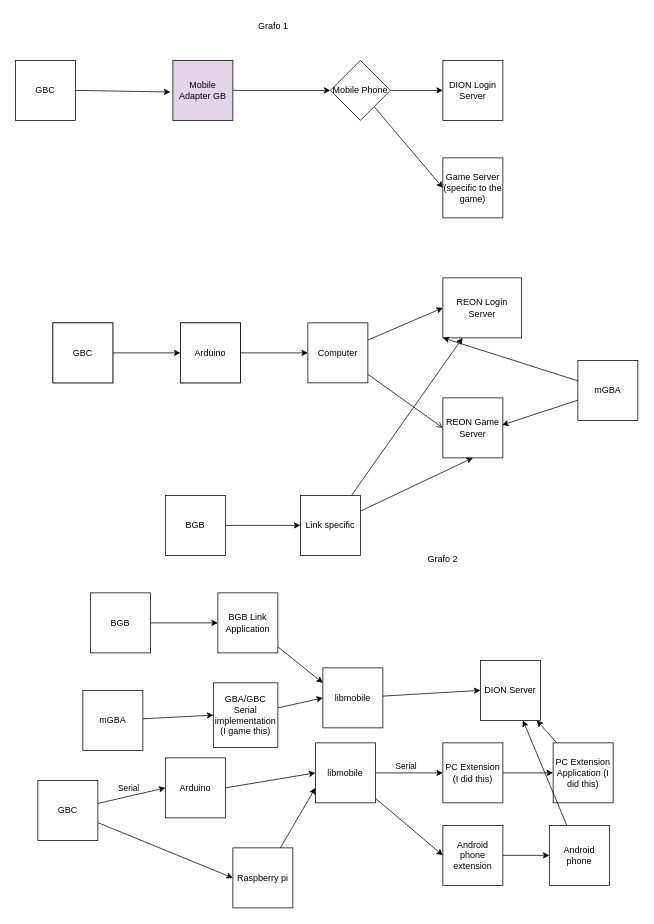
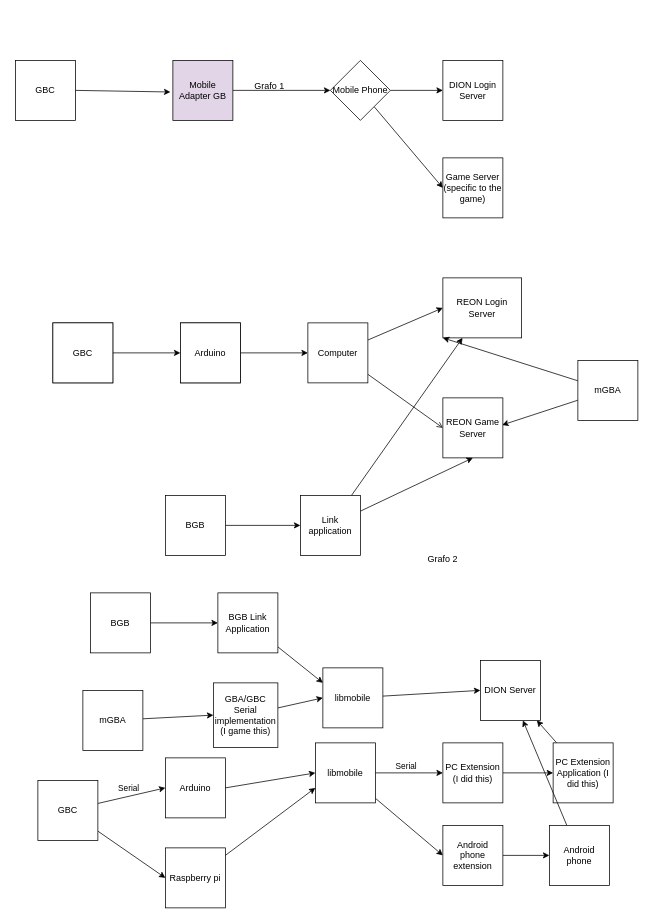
node "Grafo 1": moved (273, 27) -> (270, 87)
node "Link specific": label "Link specific" -> "Link application"
node "Raspberry pi": moved (263, 878) -> (195, 878)
